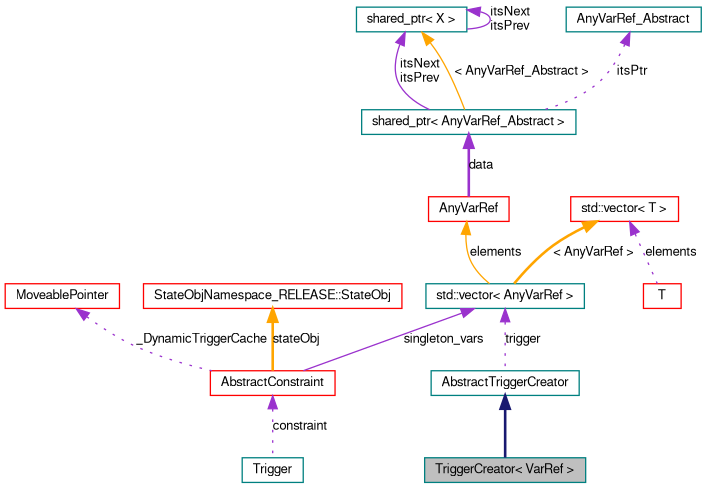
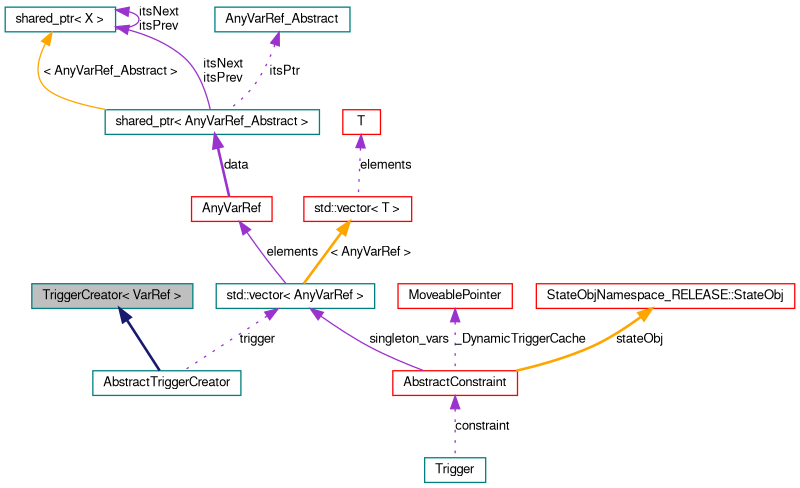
edge "T" -> "std::vector< T >": reversed
edge "std::vector< AnyVarRef >" -> "AnyVarRef": color orange -> darkorchid3
edge "TriggerCreator< VarRef >" -> "AbstractTriggerCreator": reversed
